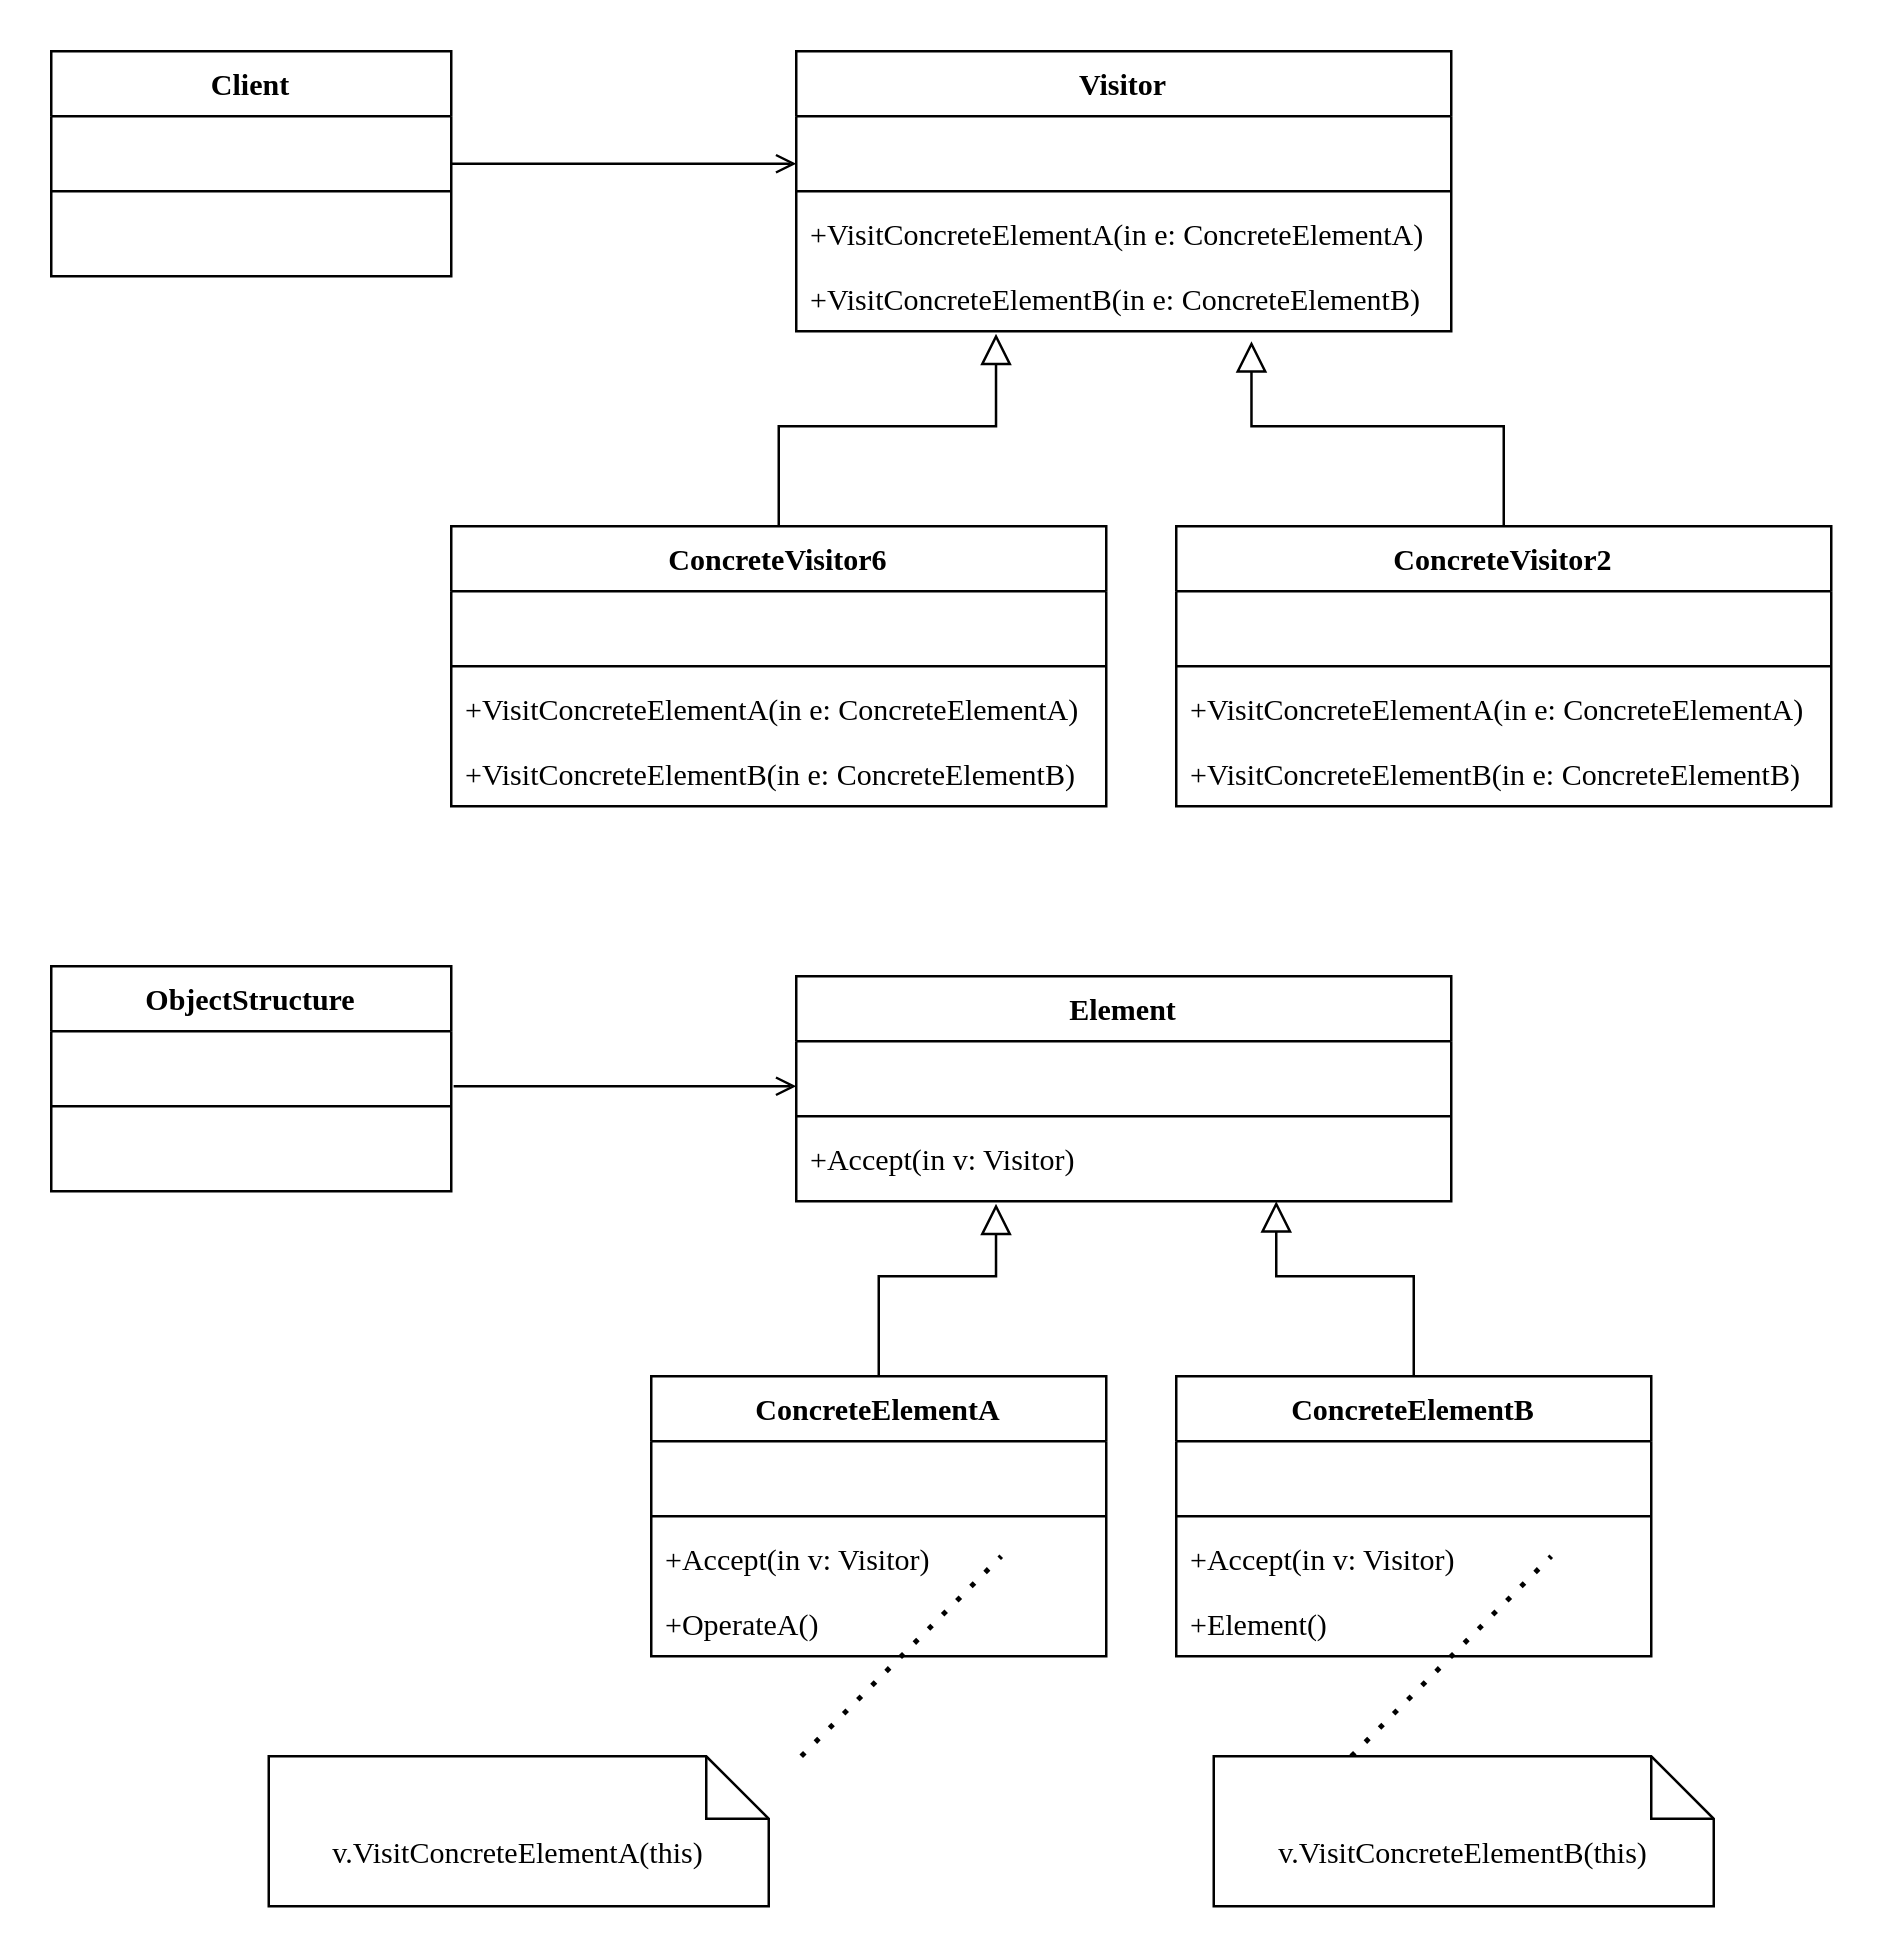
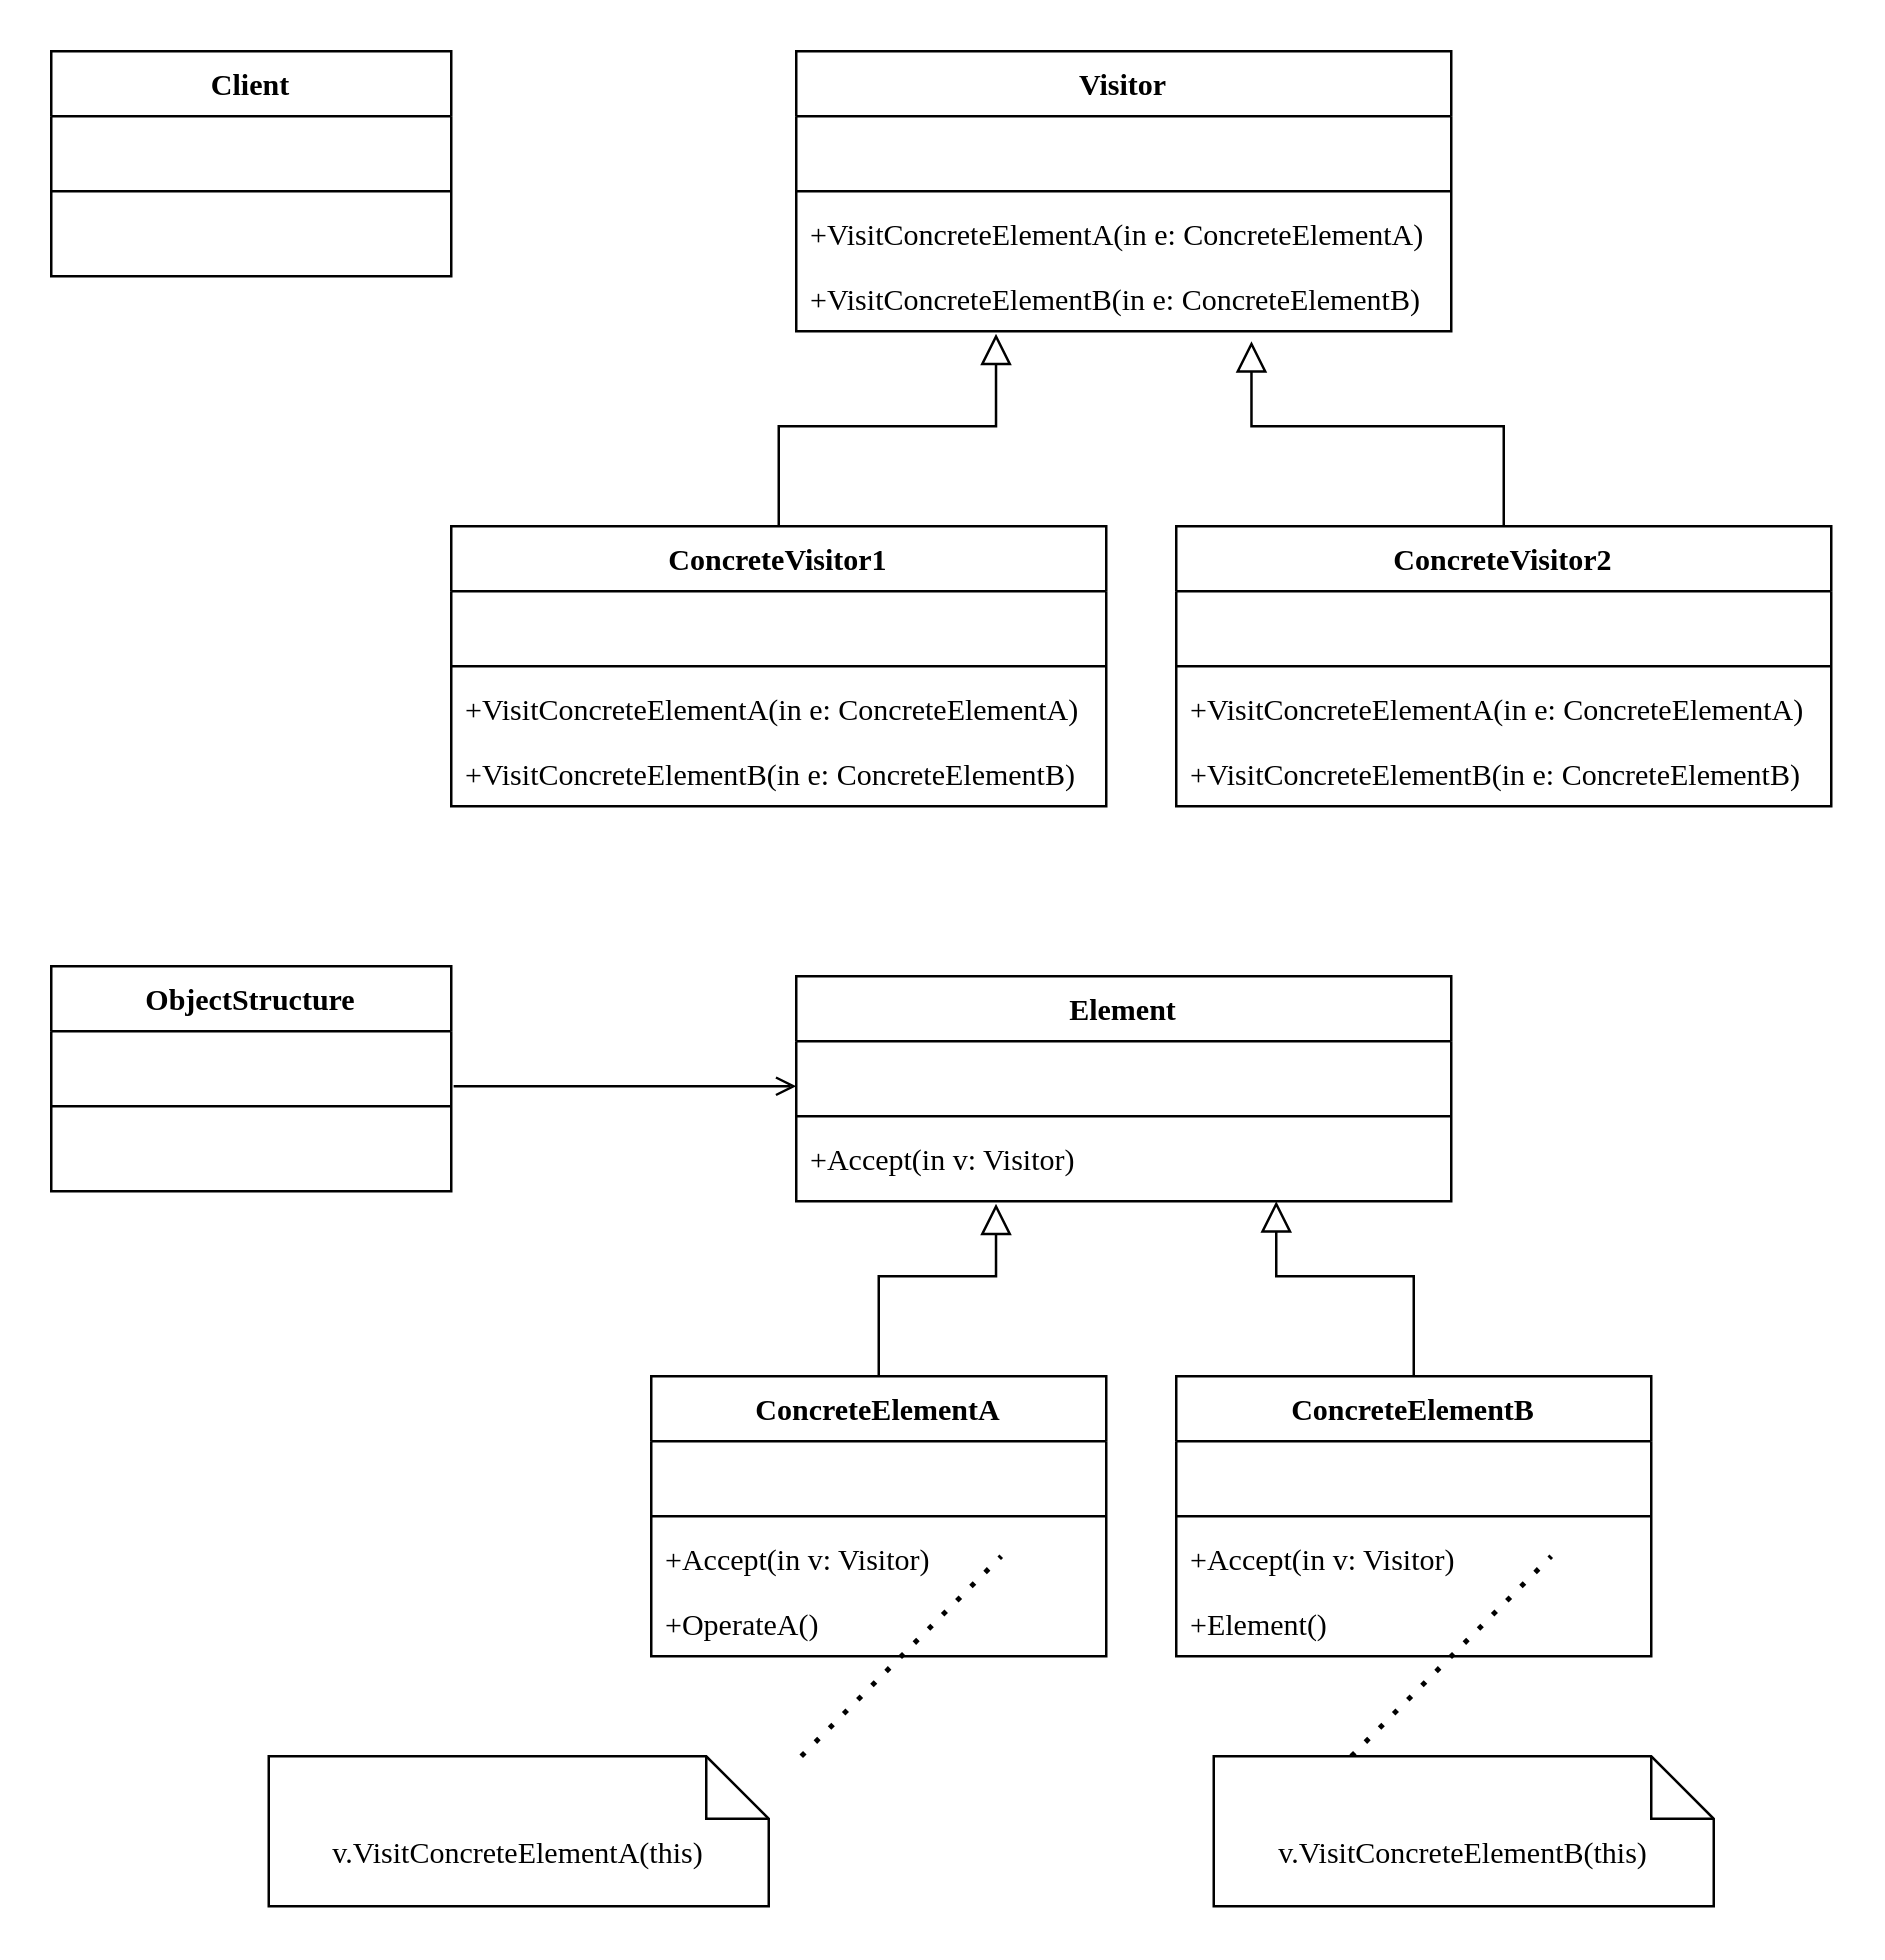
edge "Client" -> "Visitor": removed
node "ConcreteVisitor6": label "ConcreteVisitor6" -> "ConcreteVisitor1"
